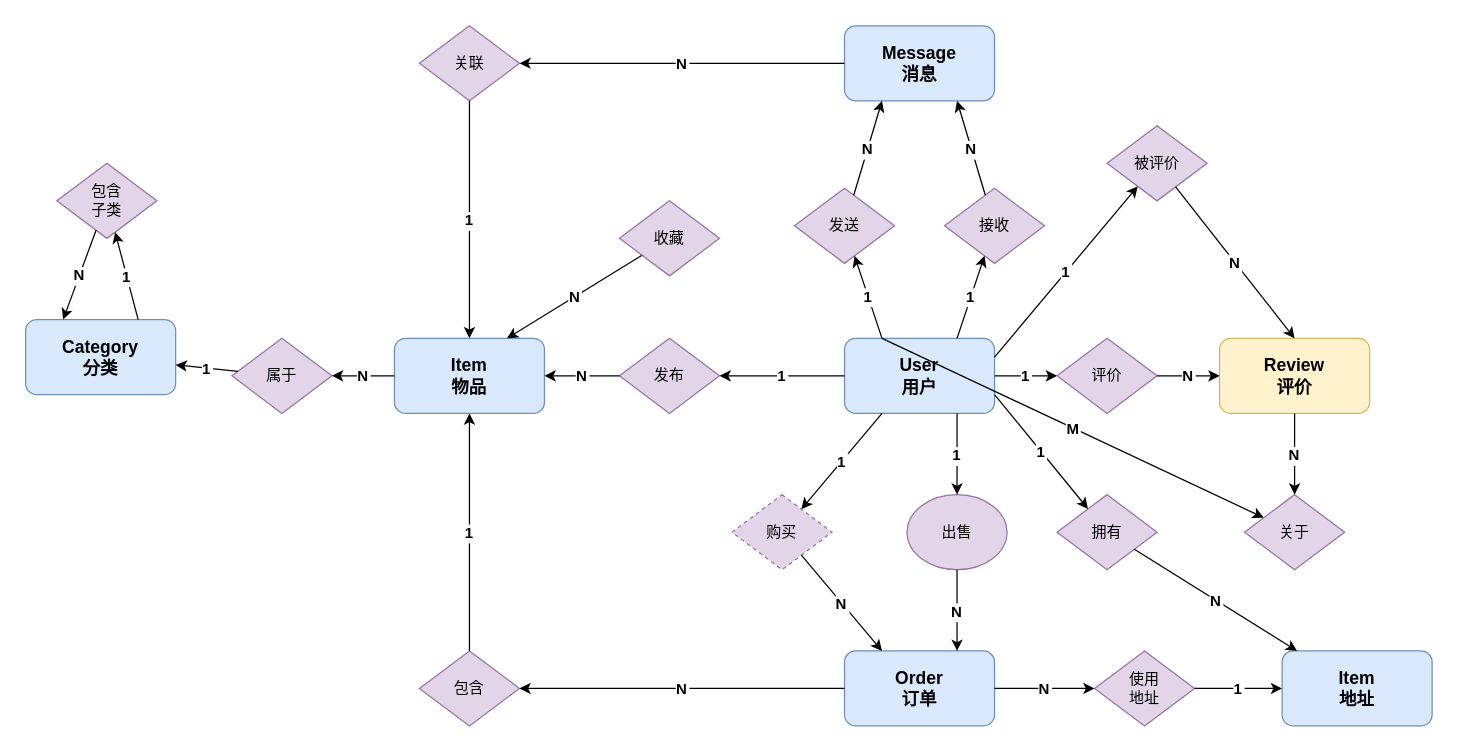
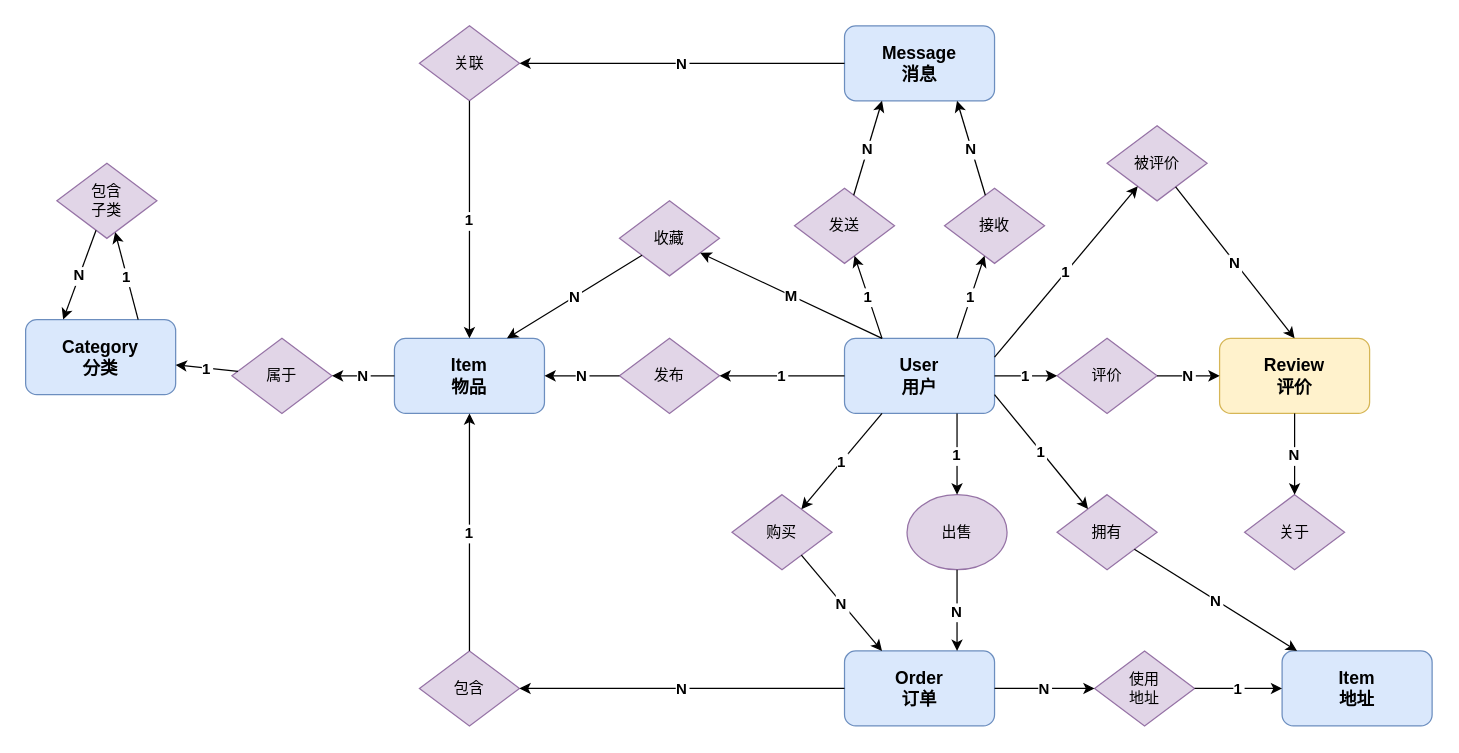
edge "User 用户" -> "关于": now "User 用户" -> "收藏"
node "购买": style dashed -> solid
